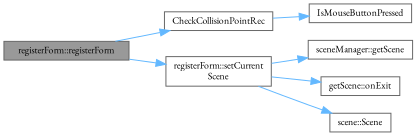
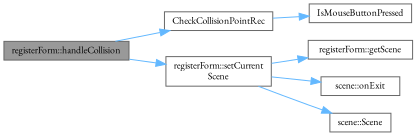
node "sceneManager::getScene": label "sceneManager::getScene" -> "registerForm::getScene"
node "registerForm::registerForm": label "registerForm::registerForm" -> "registerForm::handleCollision"
node "getScene::onExit": label "getScene::onExit" -> "scene::onExit"
